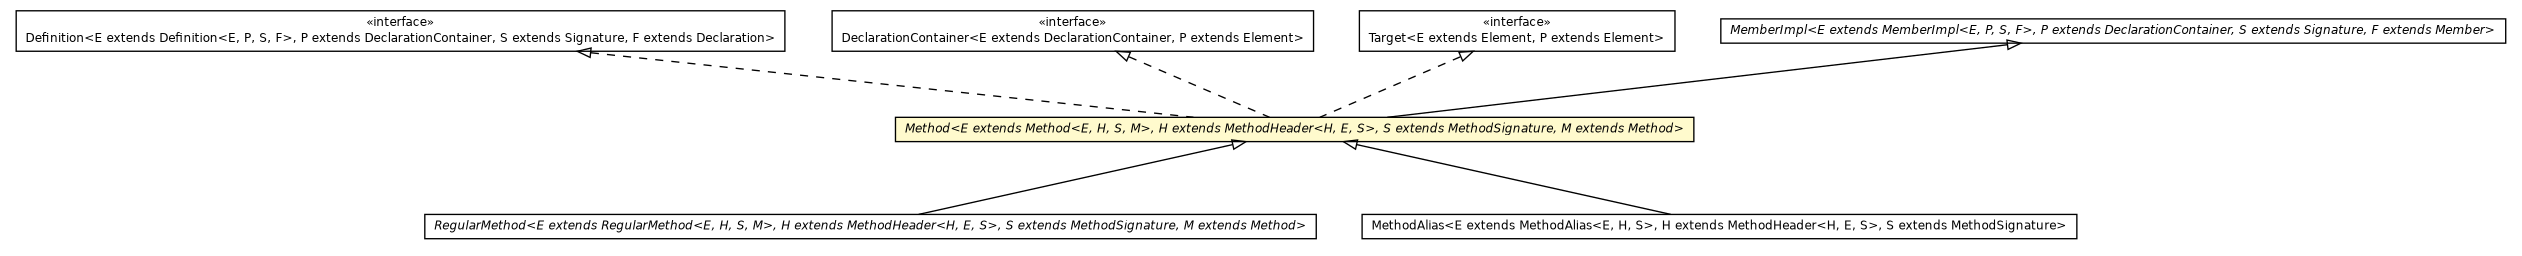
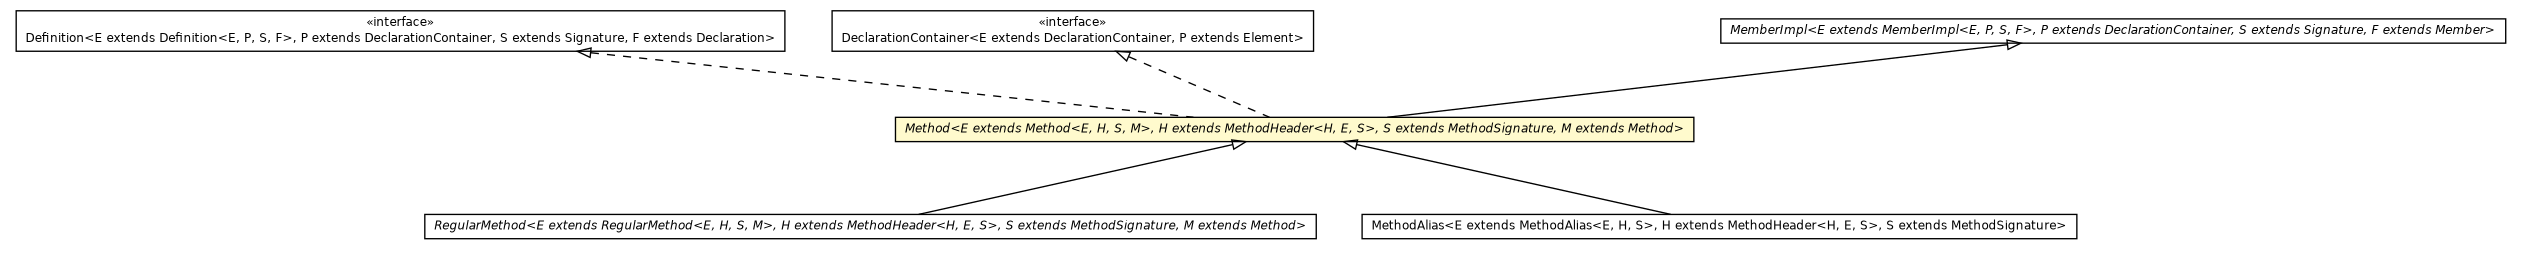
node "Target<E extends Element, P extends Element>": removed
